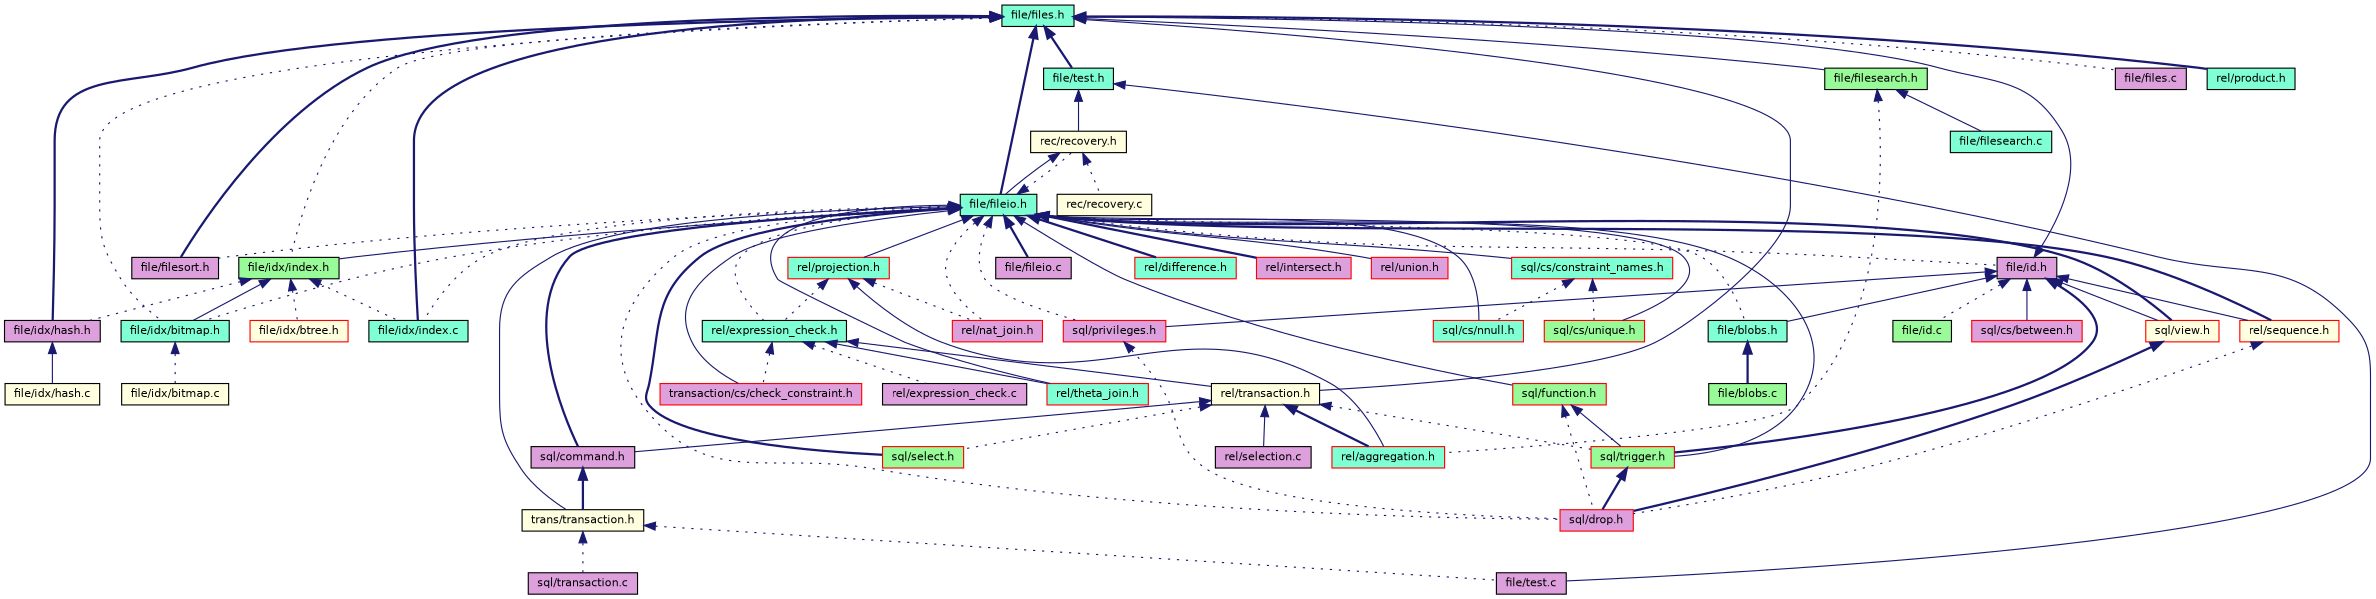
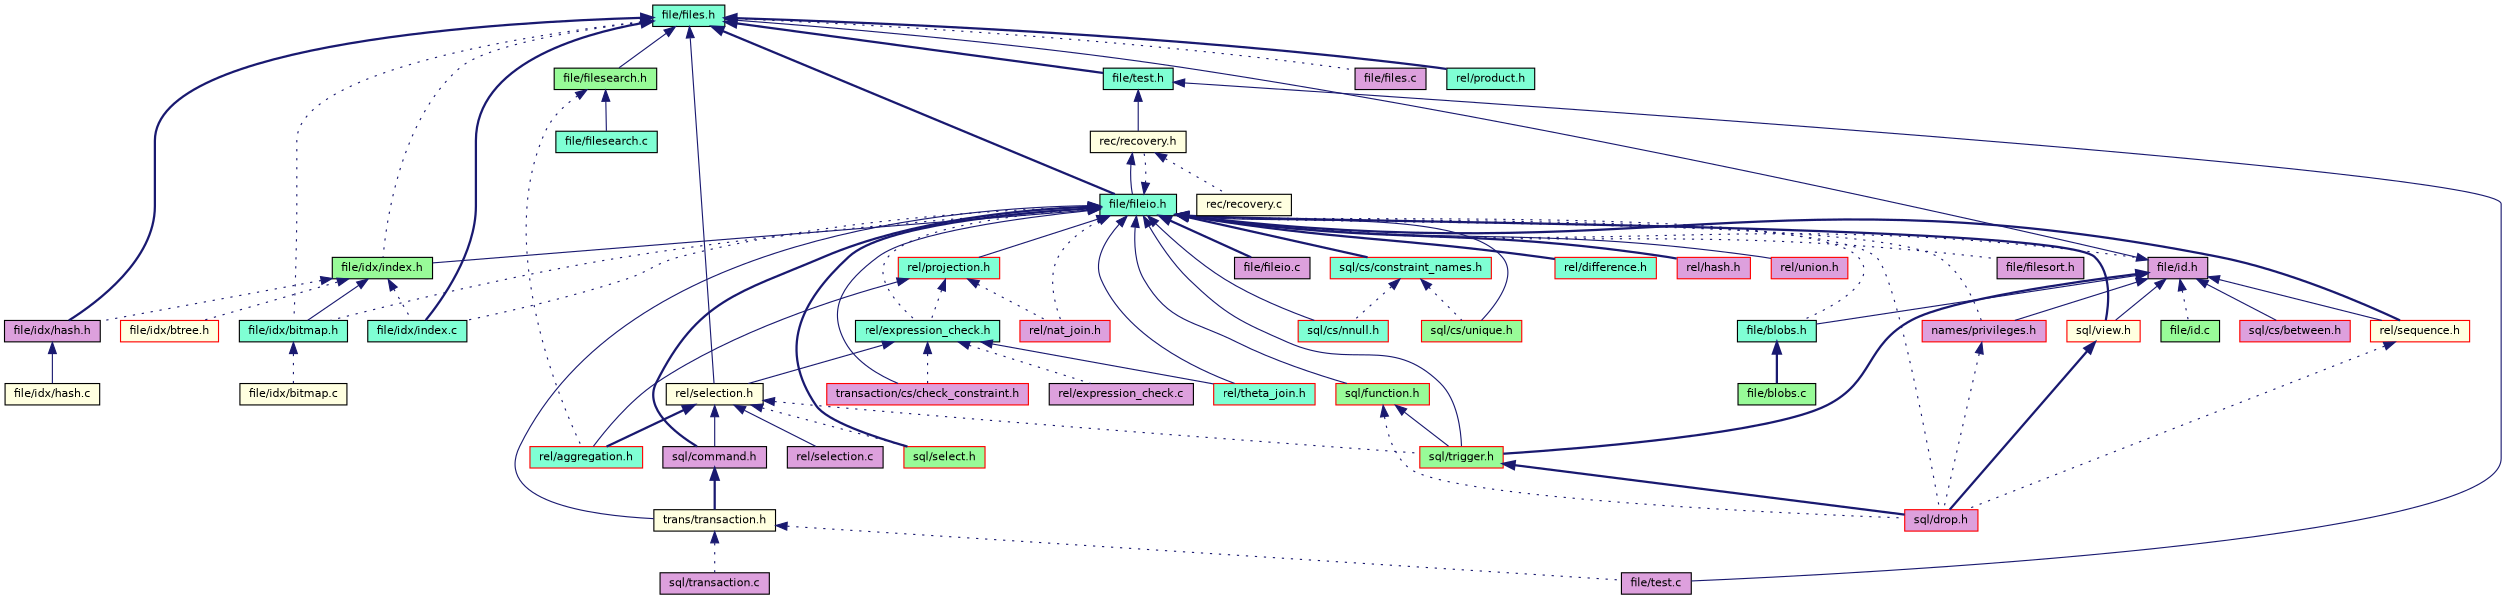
edge "file/filesort.h" -> "file/files.h": removed
edge "sql/cs/constraint_names.h" -> "file/fileio.h": style solid -> bold
node "rel/intersect.h": label "rel/intersect.h" -> "rel/hash.h"
node "sql/privileges.h": label "sql/privileges.h" -> "names/privileges.h"
node "rel/transaction.h": label "rel/transaction.h" -> "rel/selection.h"
